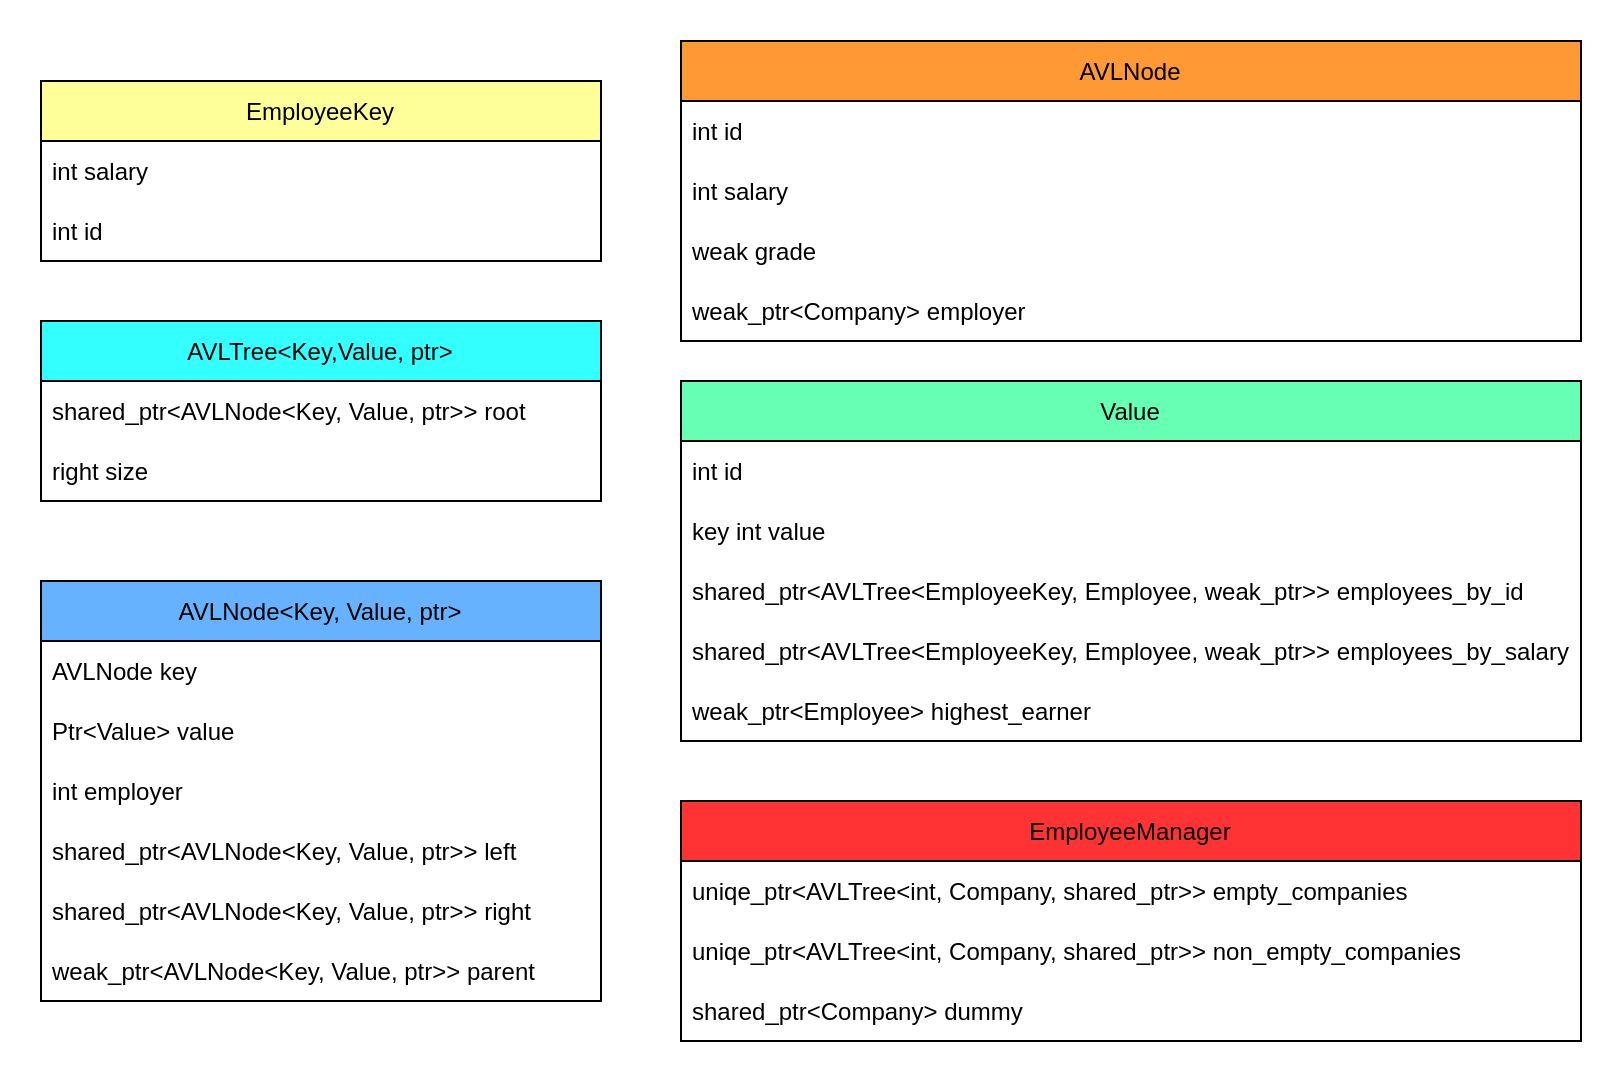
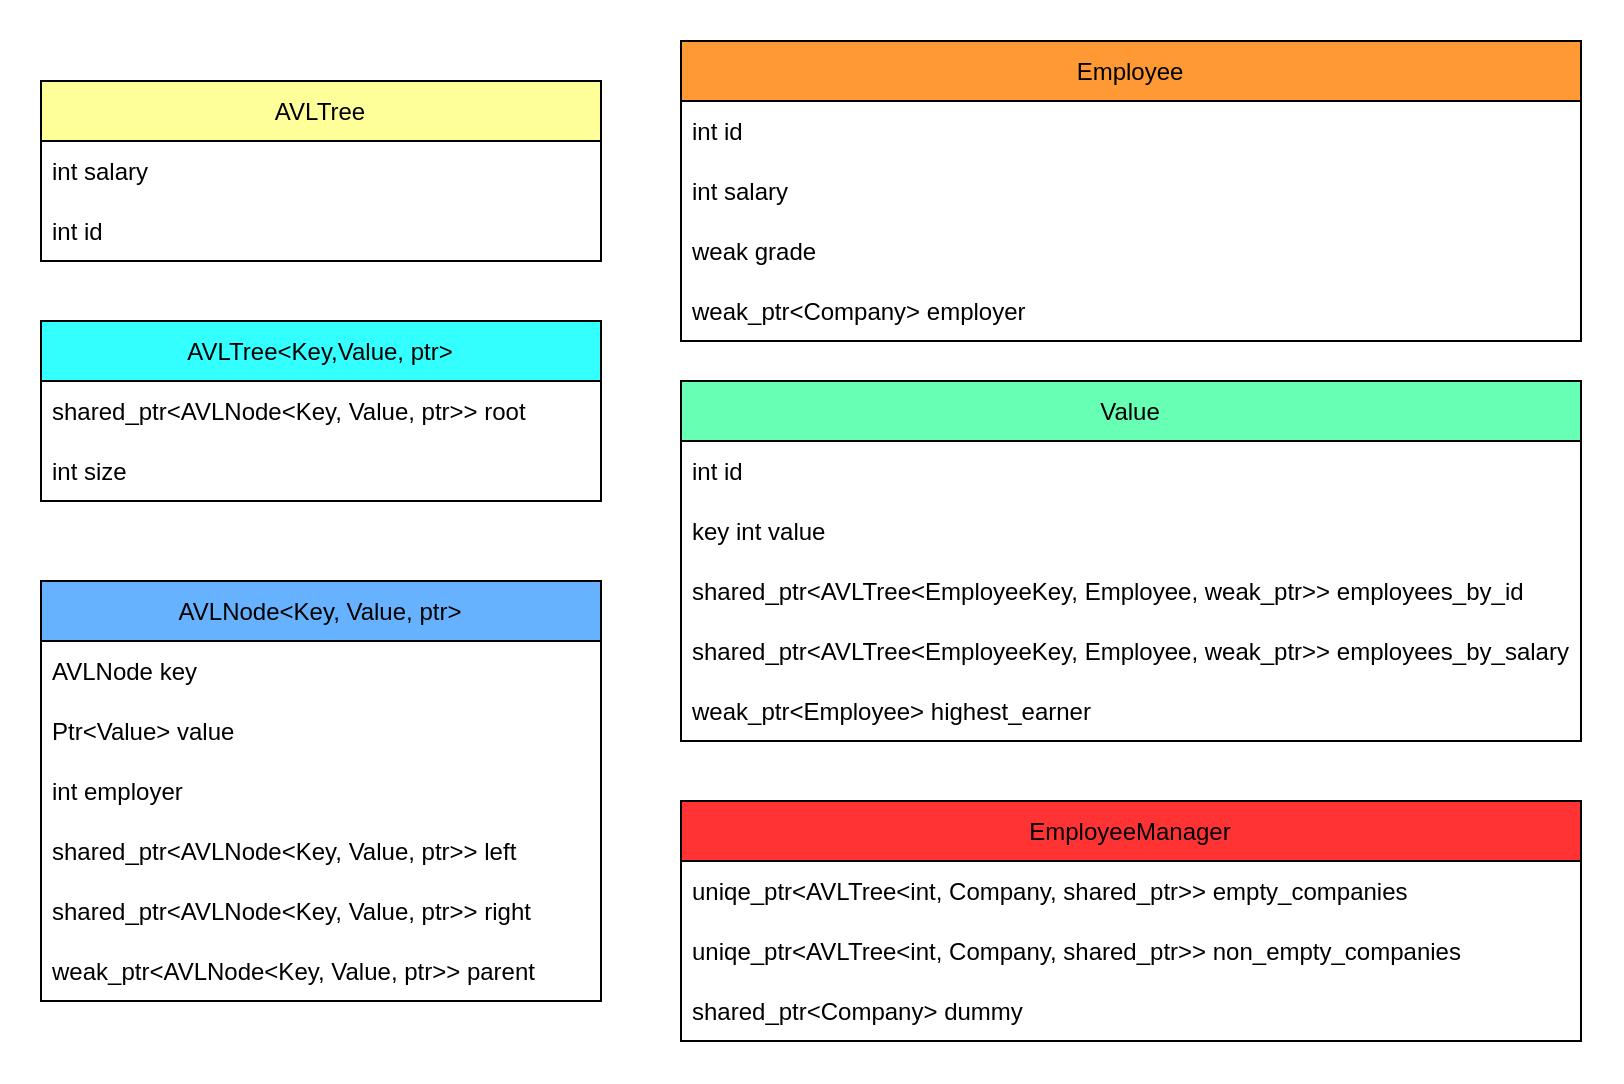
node "AVLNode": label "AVLNode" -> "Employee"
node "EmployeeKey": label "EmployeeKey" -> "AVLTree"
node "right size": label "right size" -> "int size"
